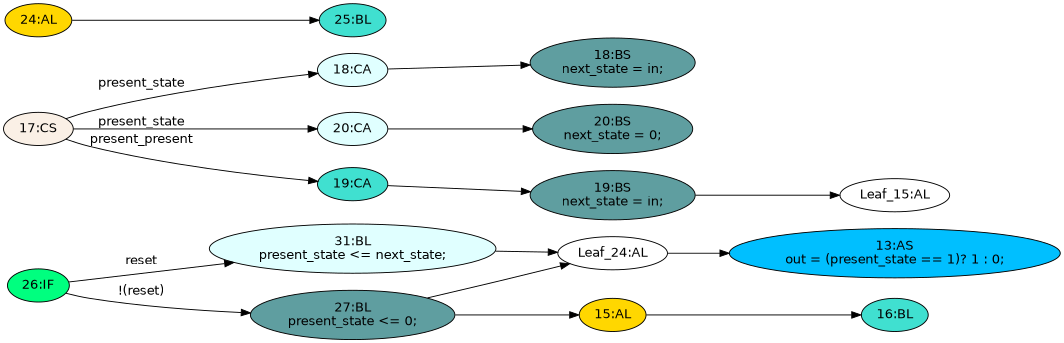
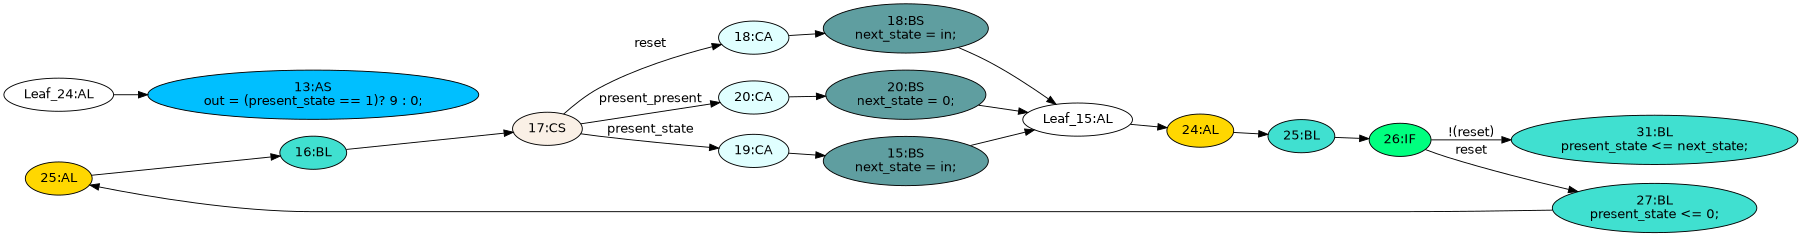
edge "18:BS next_state = in;" -> "Leaf_15:AL": added
edge "17:CS" -> "18:CA": label "present_state" -> "reset"
edge "20:BS next_state = 0;" -> "Leaf_15:AL": added
edge "17:CS" -> "20:CA": label "present_state" -> "present_present"
edge "Leaf_15:AL" -> "24:AL": added
edge "25:BL" -> "26:IF": added
edge "17:CS" -> "19:CA": label "present_present" -> "present_state"
edge "16:BL" -> "17:CS": added
node "19:CA": fillcolor turquoise -> lightcyan
node "19:BS next_state = in;": label "19:BS next_state = in;" -> "15:BS next_state = in;"
node "31:BL present_state <= next_state;": fillcolor lightcyan -> turquoise
edge "31:BL present_state <= next_state;" -> "Leaf_24:AL": removed
node "13:AS out = (present_state == 1)? 1 : 0;": label "13:AS out = (present_state == 1)? 1 : 0;" -> "13:AS out = (present_state == 1)? 9 : 0;"
edge "26:IF" -> "31:BL present_state <= next_state;": label "reset" -> "!(reset)"
edge "27:BL present_state <= 0;" -> "Leaf_24:AL": removed
edge "26:IF" -> "27:BL present_state <= 0;": label "!(reset)" -> "reset"
node "27:BL present_state <= 0;": fillcolor cadetblue -> turquoise
node "15:AL": label "15:AL" -> "25:AL"
